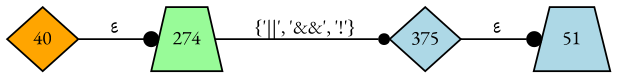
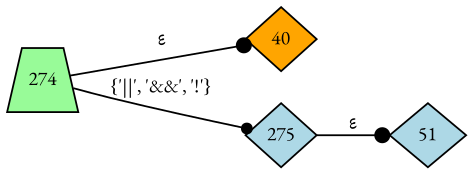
edge "40" -> "274": reversed
node "375": label "375" -> "275"
node "51": shape trapezium -> diamond
